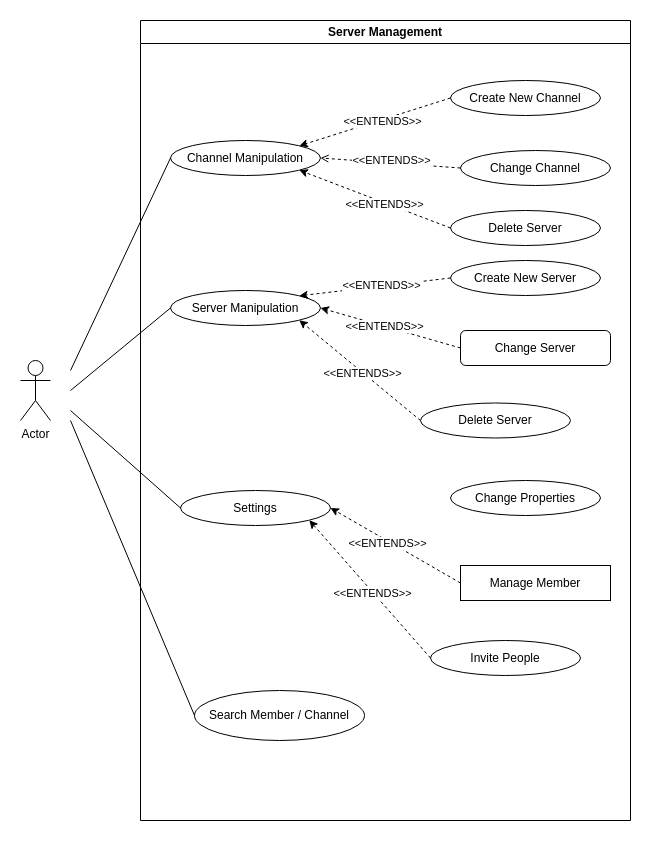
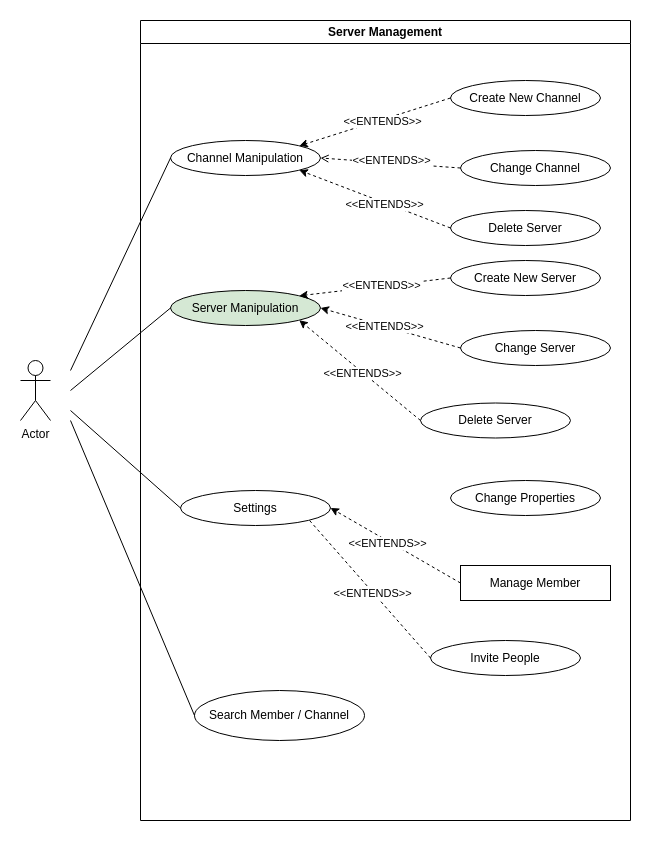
node "Server Manipulation": fillcolor #ffffff -> #d5e8d4
node "Change Server": shape rounded rectangle -> ellipse
edge "Invite People" -> "Settings": arrowhead classic -> none
